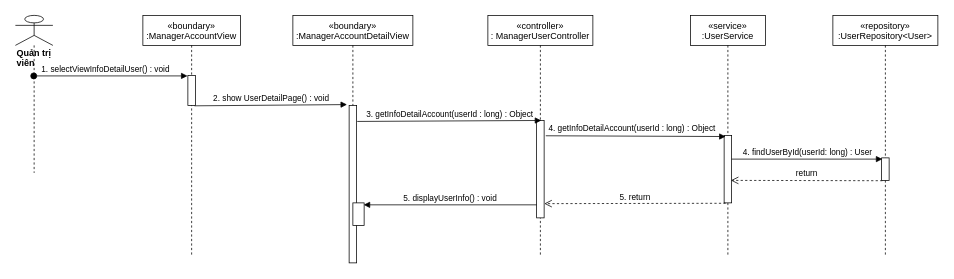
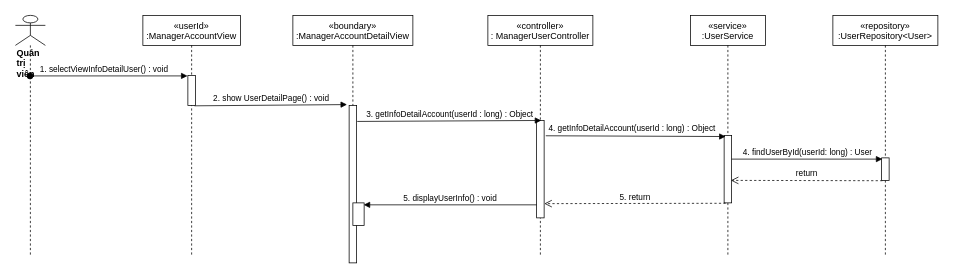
node "«boundary» :ManagerAccountView": label "«boundary» :ManagerAccountView" -> "«userId» :ManagerAccountView"
node "Quản trị viên": size 38x158 -> 30x240
